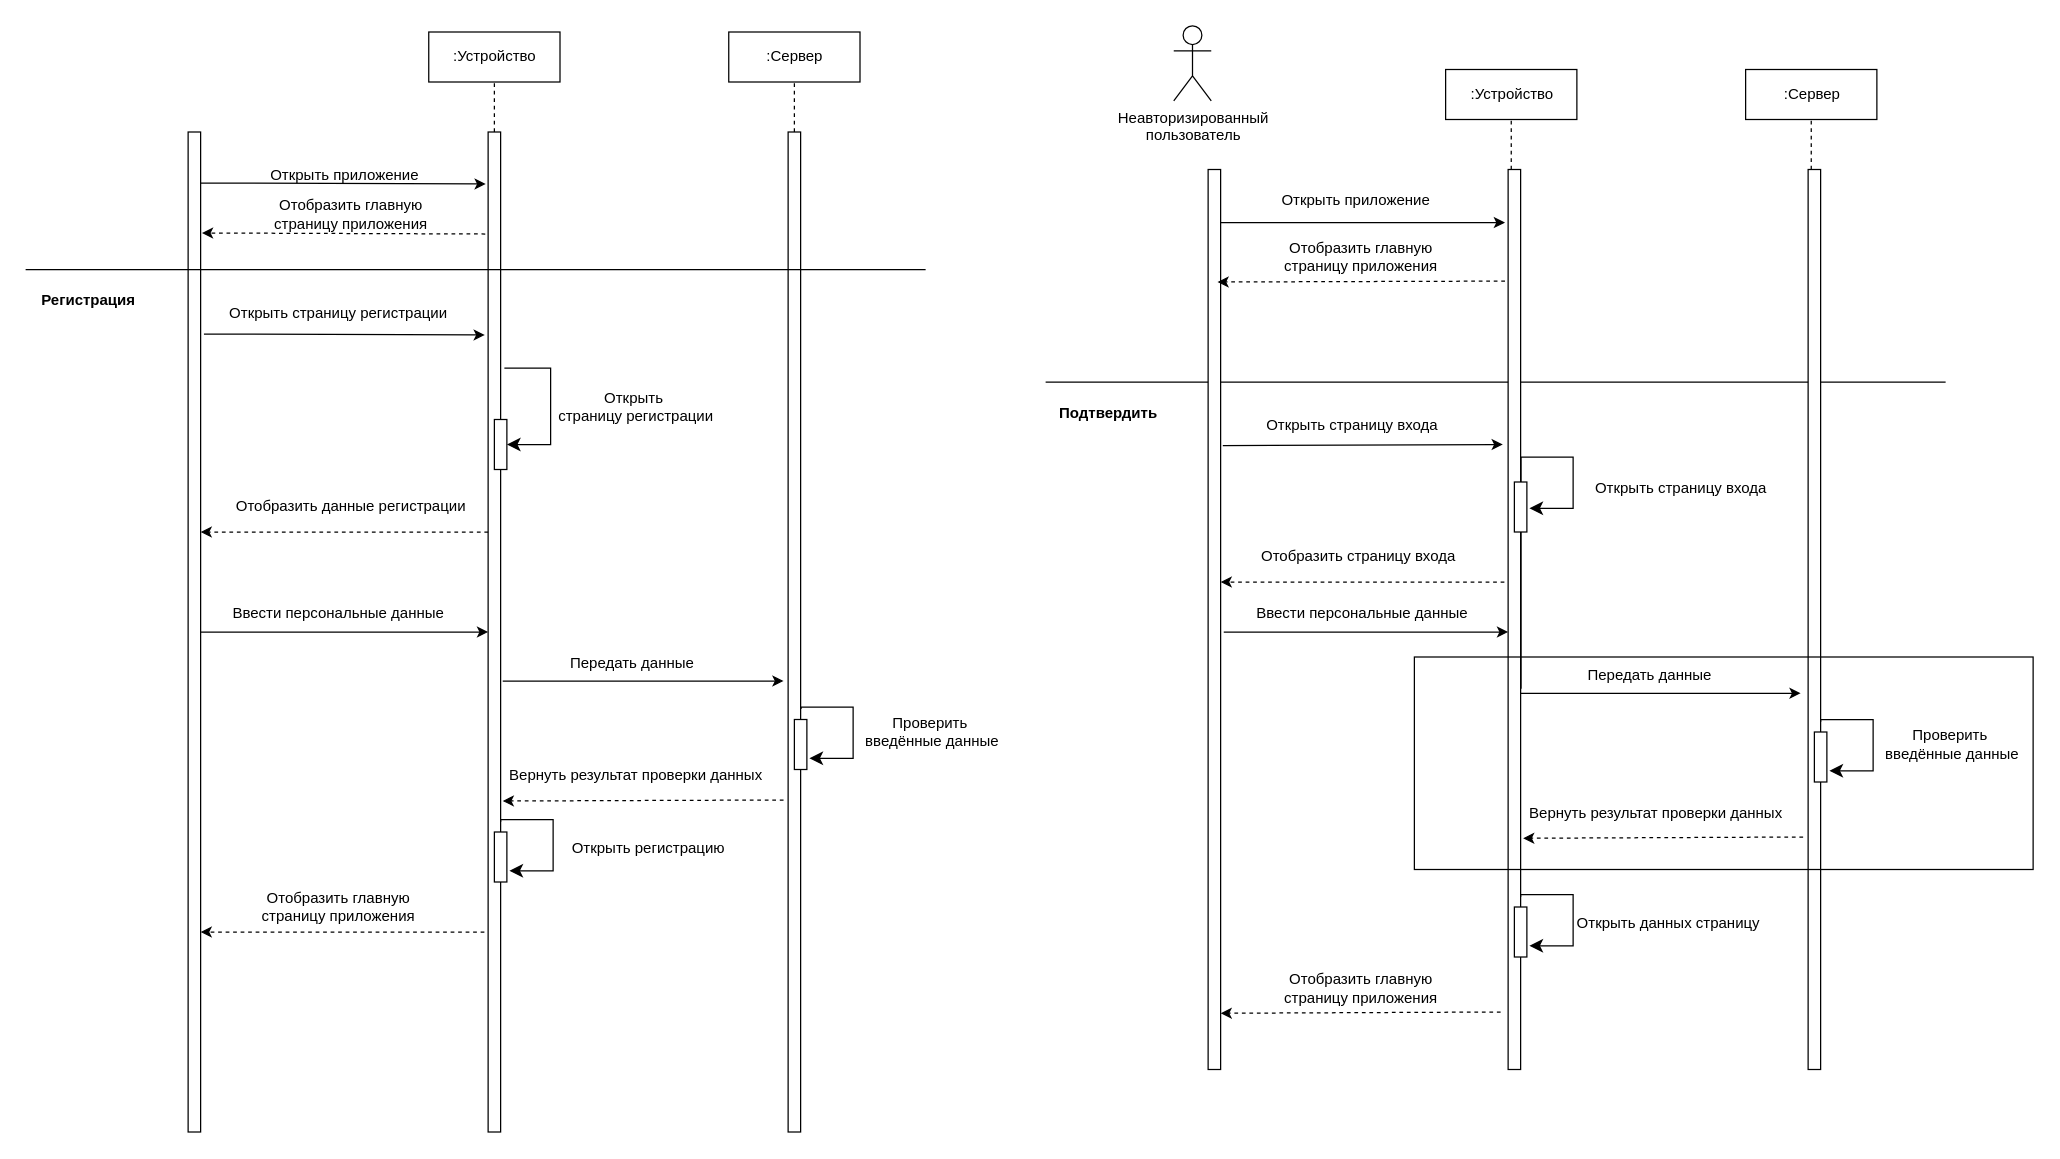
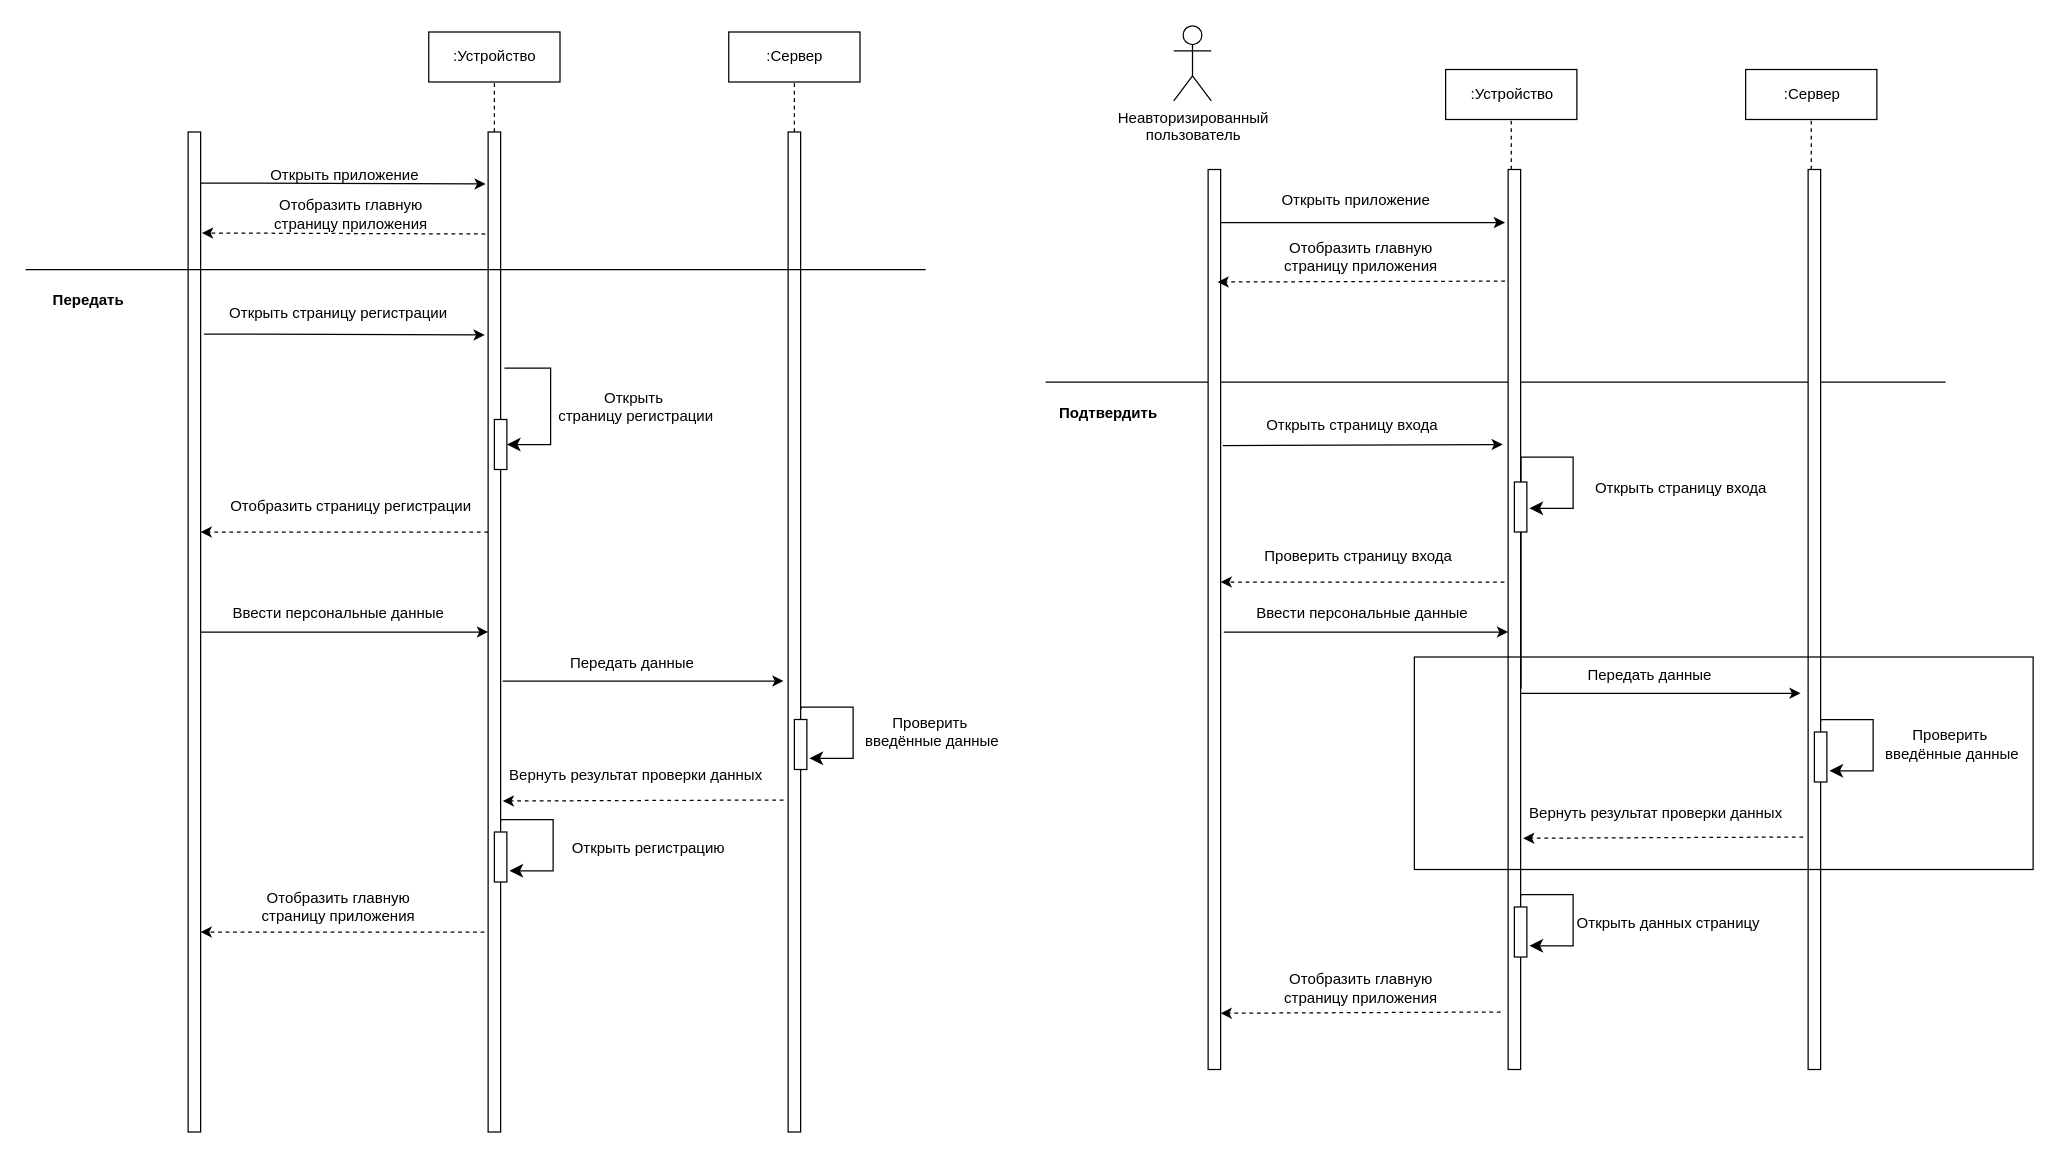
node "Регистрация": label "Регистрация" -> "Передать"
node "Отобразить данные регистрации": label "Отобразить данные регистрации" -> "Отобразить страницу регистрации"
node "Отобразить страницу входа": label "Отобразить страницу входа" -> "Проверить страницу входа"
